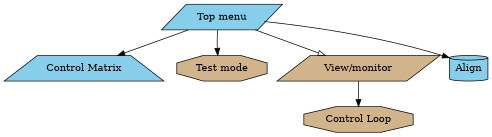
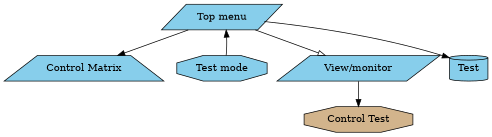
edge "Top menu" -> "Test mode": reversed
node "Test mode": fillcolor tan -> skyblue
node "View/monitor": fillcolor tan -> skyblue
node "Align": label "Align" -> "Test"
node "Control Loop": label "Control Loop" -> "Control Test"
